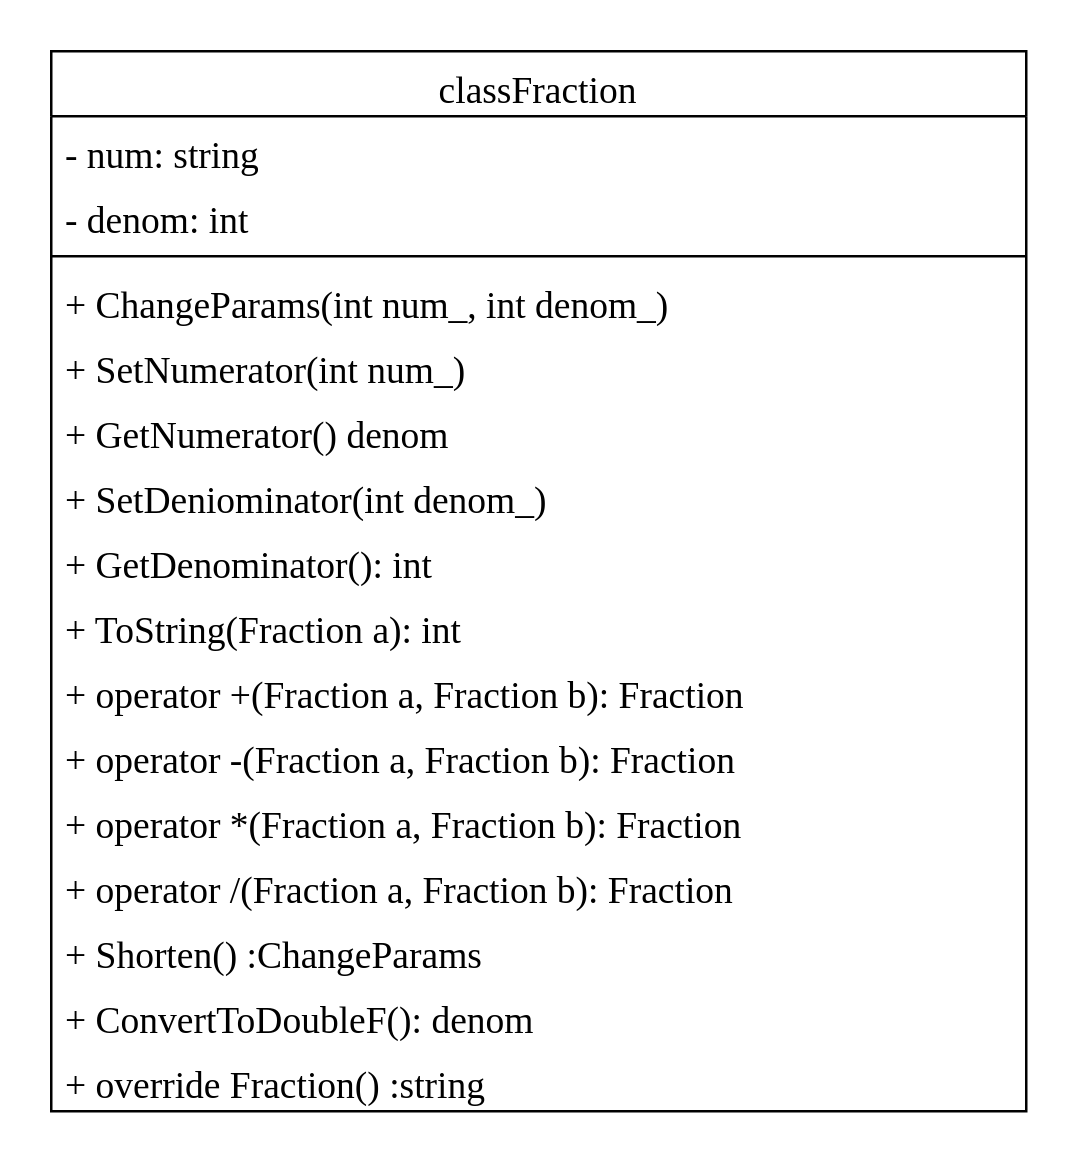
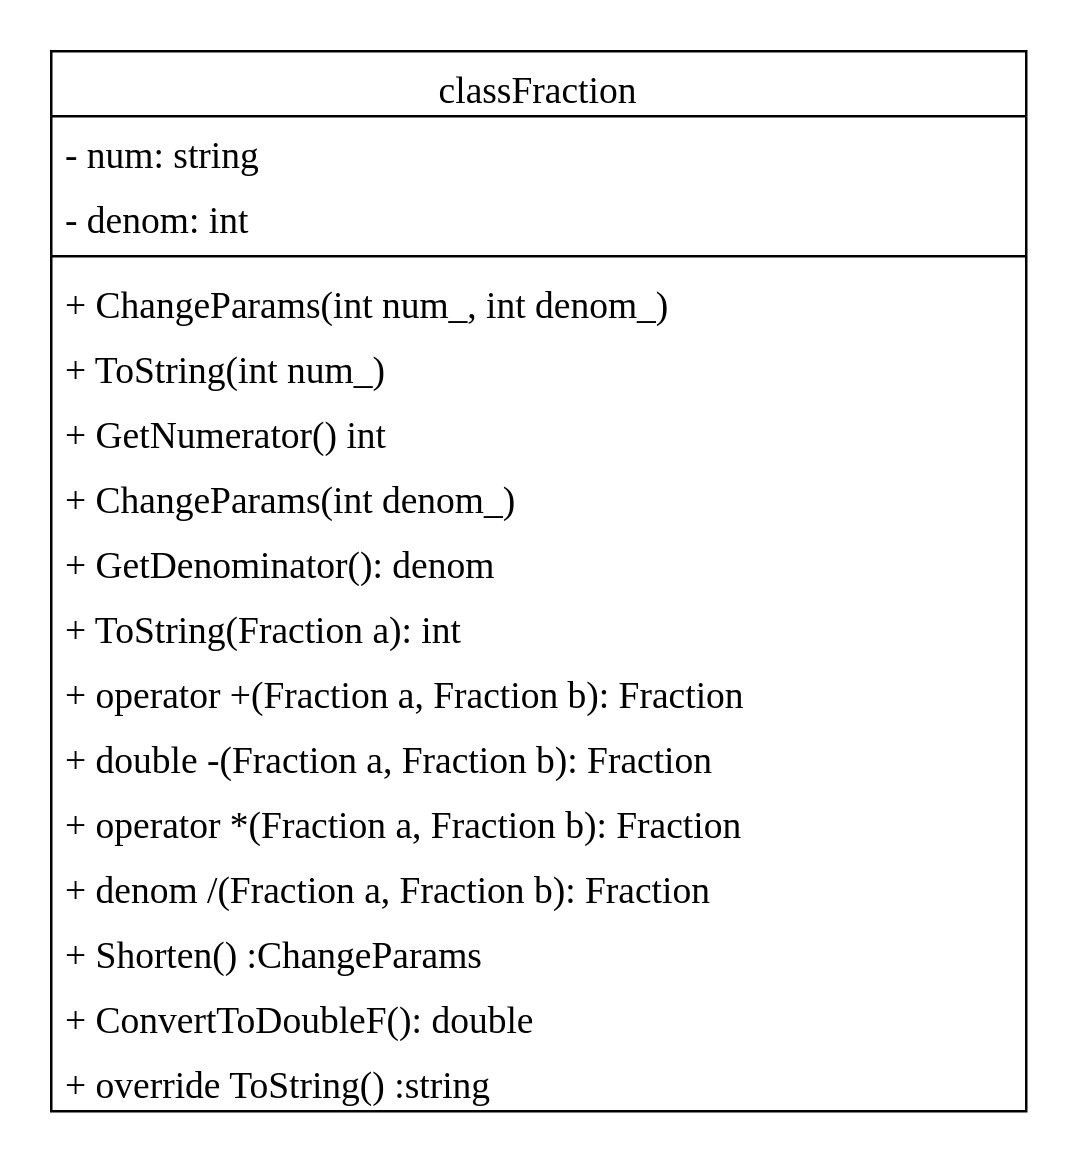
node "+ SetNumerator(int num_)": label "+ SetNumerator(int num_)" -> "+ ToString(int num_)"
node "+ GetNumerator() denom": label "+ GetNumerator() denom" -> "+ GetNumerator() int"
node "+ SetDeniominator(int denom_)": label "+ SetDeniominator(int denom_)" -> "+ ChangeParams(int denom_)"
node "+ GetDenominator(): int": label "+ GetDenominator(): int" -> "+ GetDenominator(): denom"
node "+ operator -(Fraction a, Fraction b): Fraction": label "+ operator -(Fraction a, Fraction b): Fraction" -> "+ double -(Fraction a, Fraction b): Fraction"
node "+ operator /(Fraction a, Fraction b): Fraction": label "+ operator /(Fraction a, Fraction b): Fraction" -> "+ denom /(Fraction a, Fraction b): Fraction"
node "+ ConvertToDoubleF(): denom": label "+ ConvertToDoubleF(): denom" -> "+ ConvertToDoubleF(): double"
node "+ override Fraction() :string": label "+ override Fraction() :string" -> "+ override ToString() :string"
